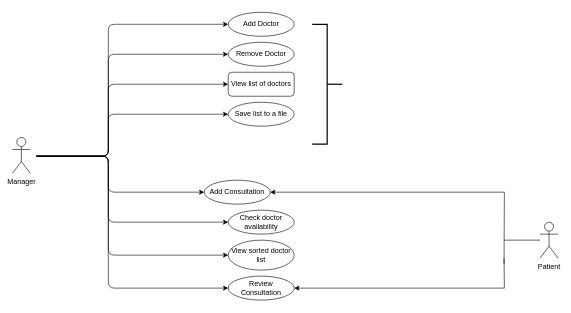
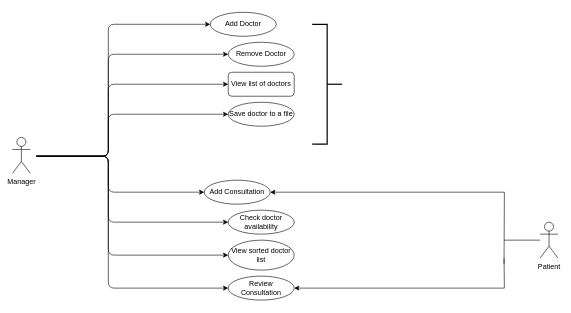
node "Add Doctor": moved (261, 24) -> (243, 24)
node "Save list to a file": label "Save list to a file" -> "Save doctor to a file"
